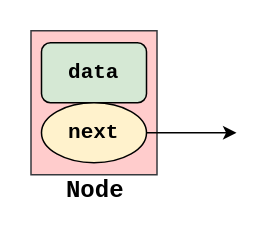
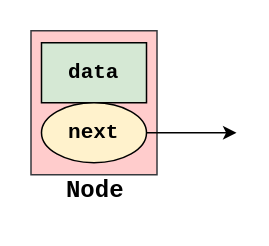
node "data": shape rounded rectangle -> rectangle
